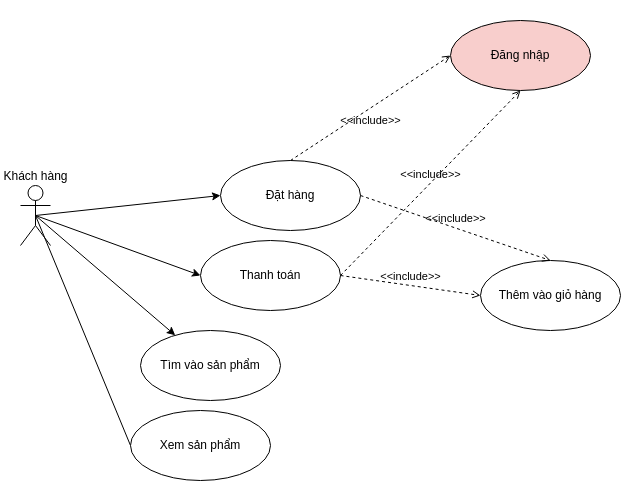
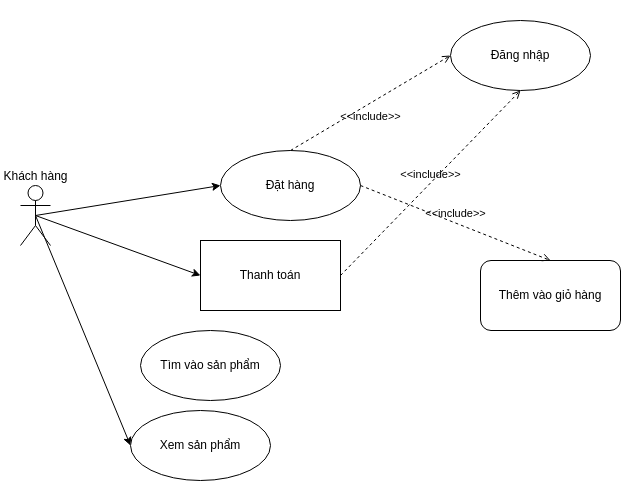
node "Đăng nhập": fillcolor #f8cecc -> #ffffff
node "Đặt hàng": moved (291, 196) -> (291, 186)
edge "Khách hàng" -> "Tìm vào sản phẩm": removed
node "Thanh toán": shape ellipse -> rectangle
edge "Thanh toán" -> "Thêm vào giỏ hàng": removed, label "<<include>>"
node "Thêm vào giỏ hàng": shape ellipse -> rounded rectangle
edge "Khách hàng" -- "Xem sản phẩm": arrowhead none -> classic
